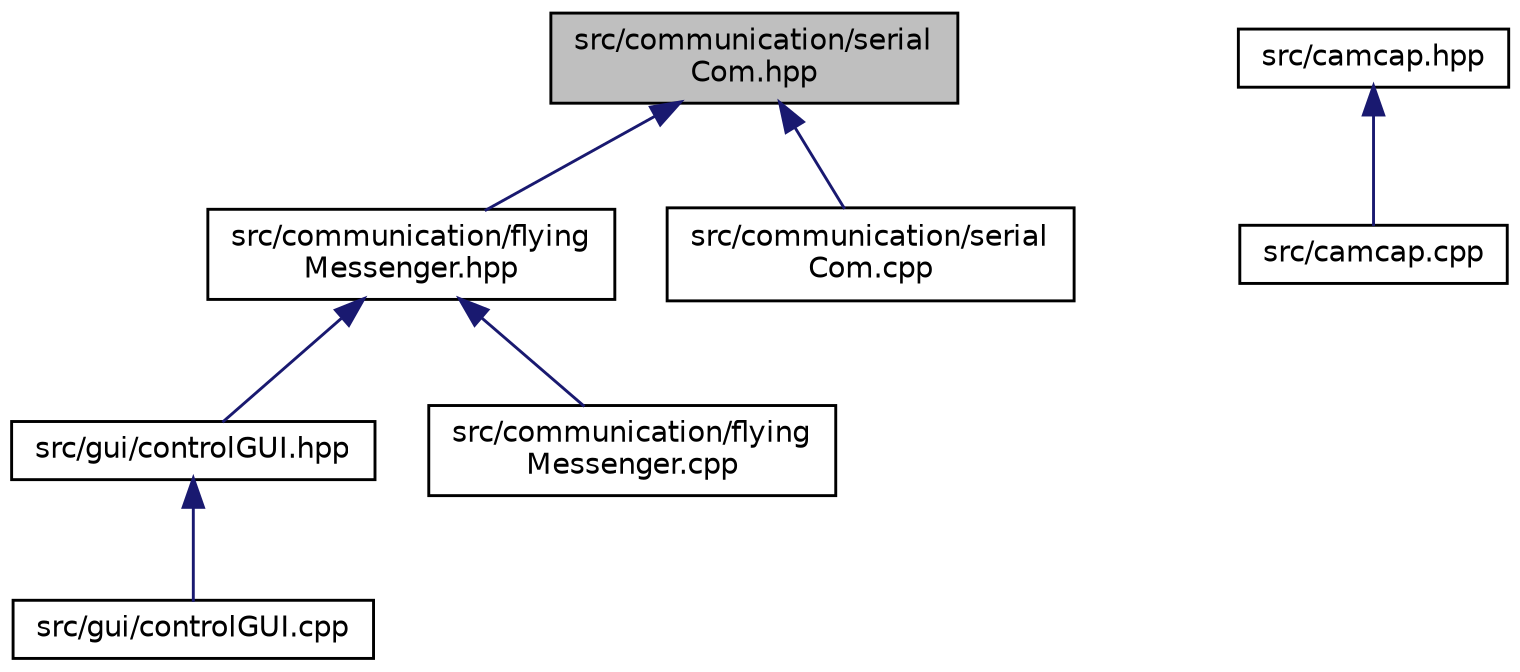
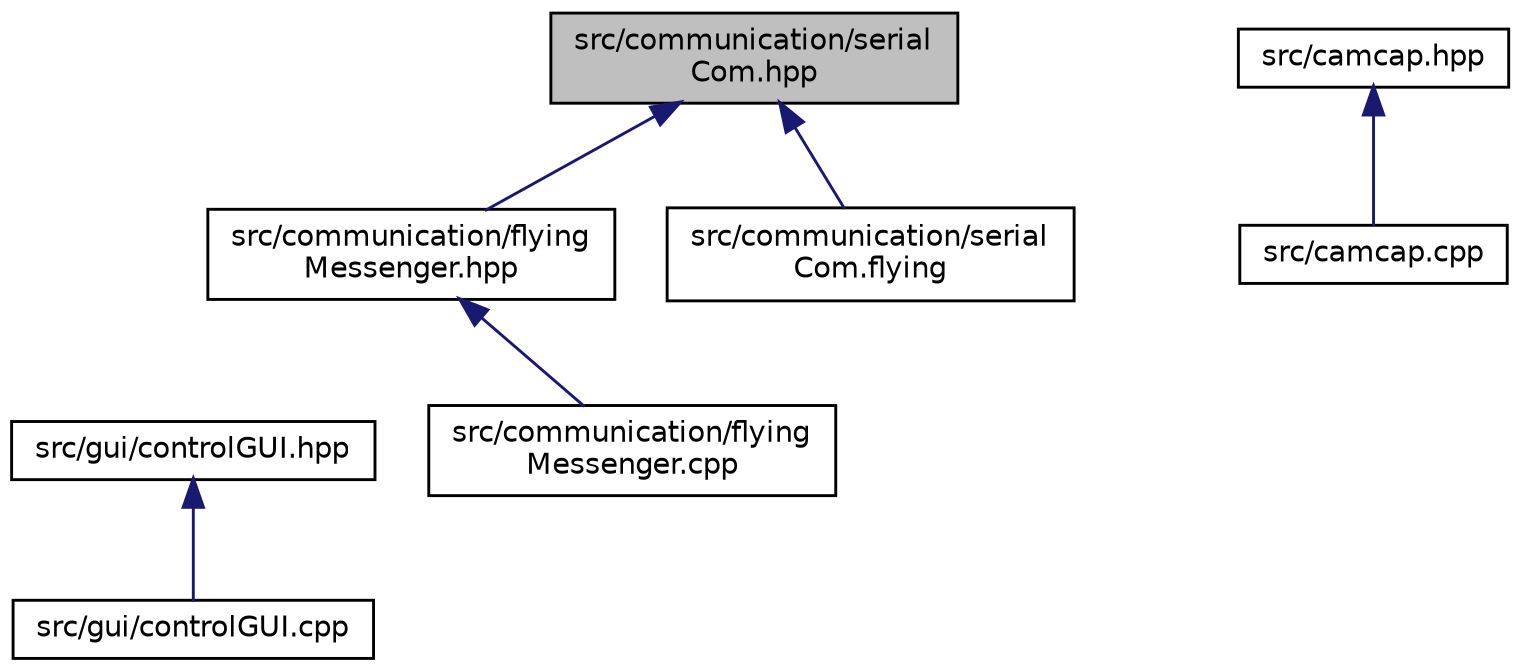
node "src/communication/serial Com.cpp": label "src/communication/serial Com.cpp" -> "src/communication/serial Com.flying"
edge "src/gui/controlGUI.hpp" -> "src/communication/flying Messenger.hpp": removed
